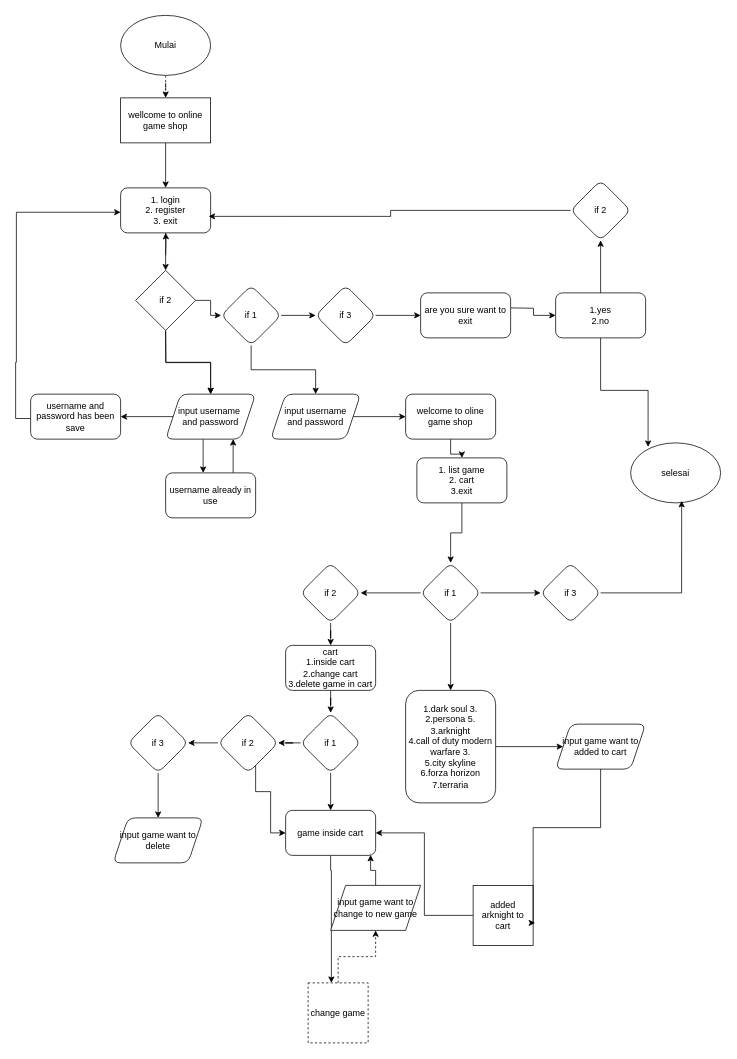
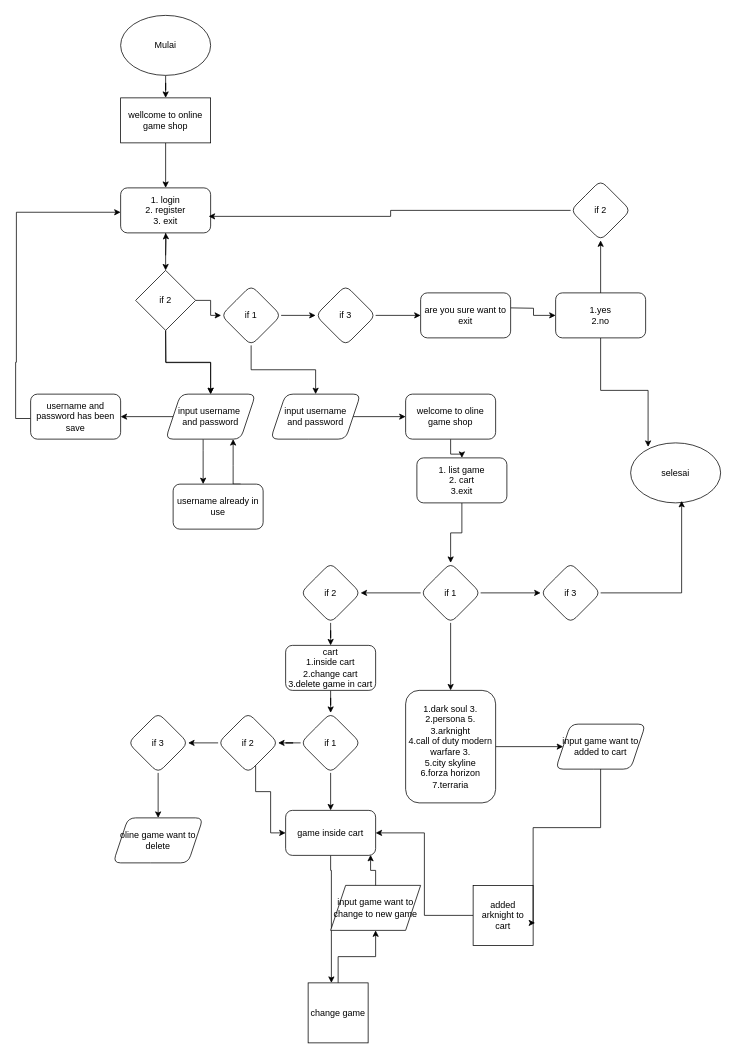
edge "Mulai" -> "wellcome to online game shop": style dashed -> solid
node "username already in use": moved (210, 495) -> (218, 507)
node "input game want to delete": label "input game want to delete" -> "oline game want to delete"
edge "change game" -> "input game want to change to new game": style dashed -> solid
node "change game": style dashed -> solid
